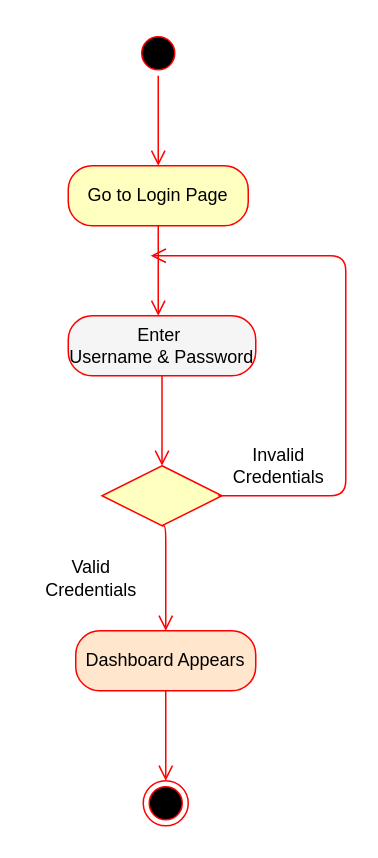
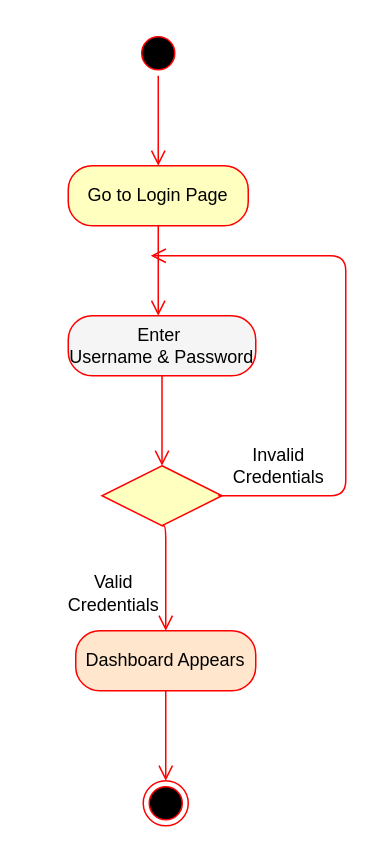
node "Valid Credentials": moved (91, 578) -> (113, 593)
